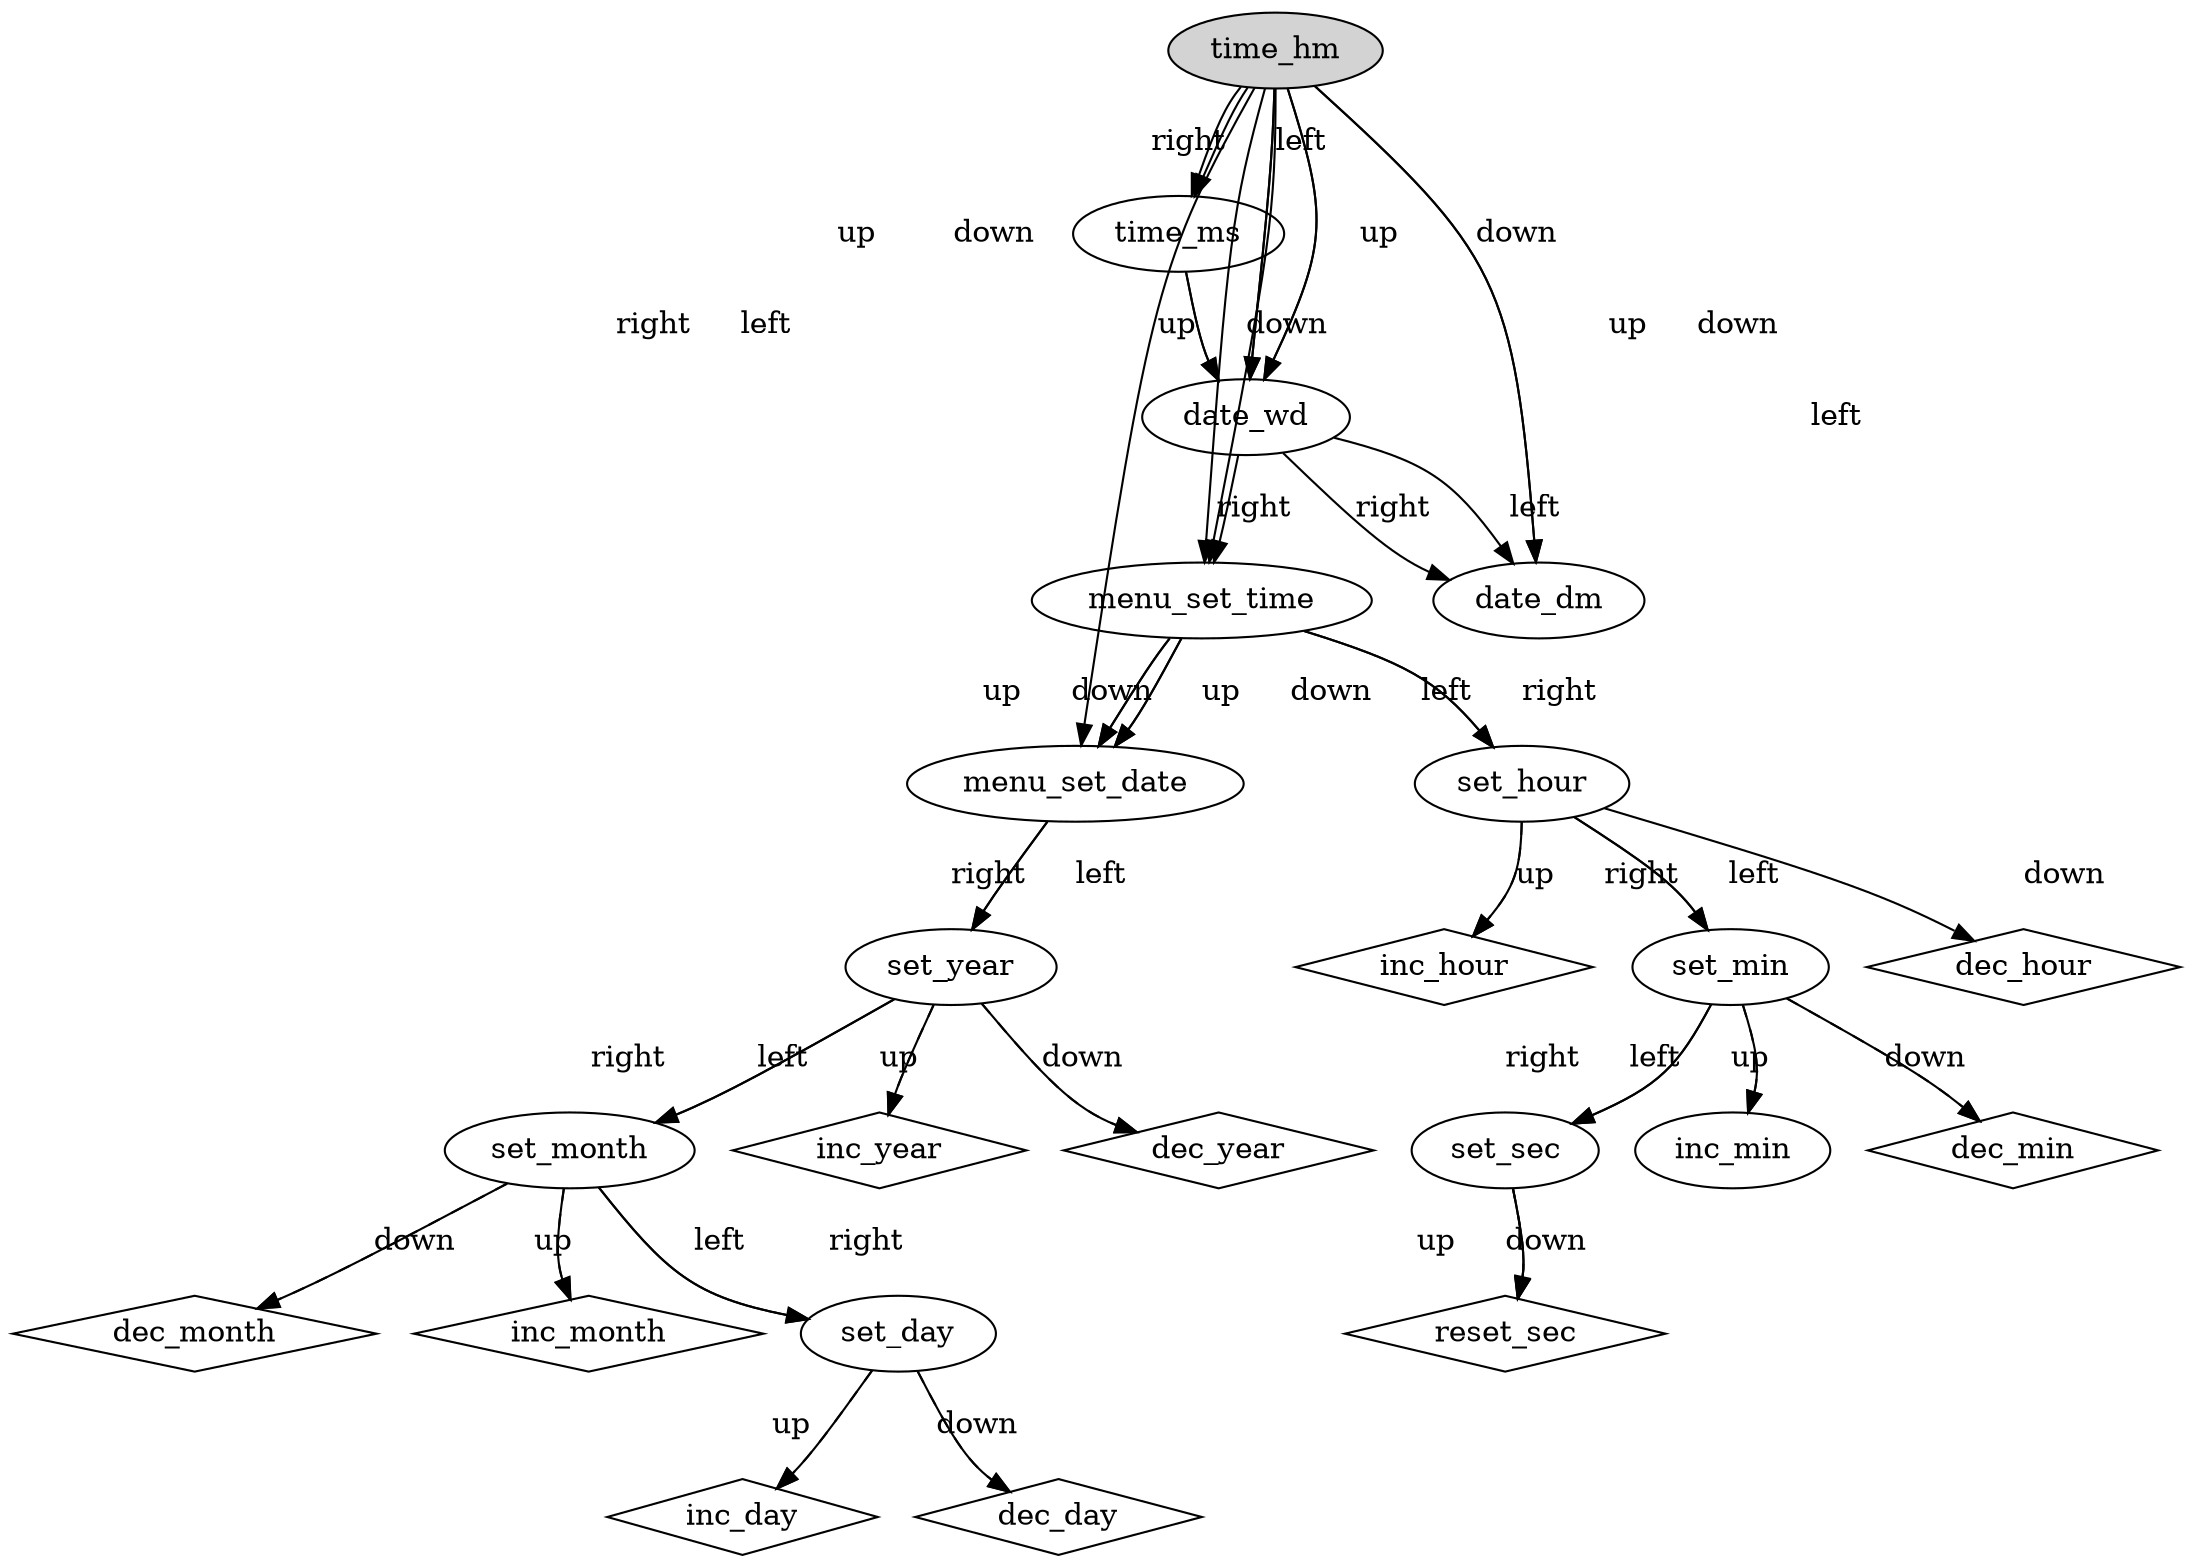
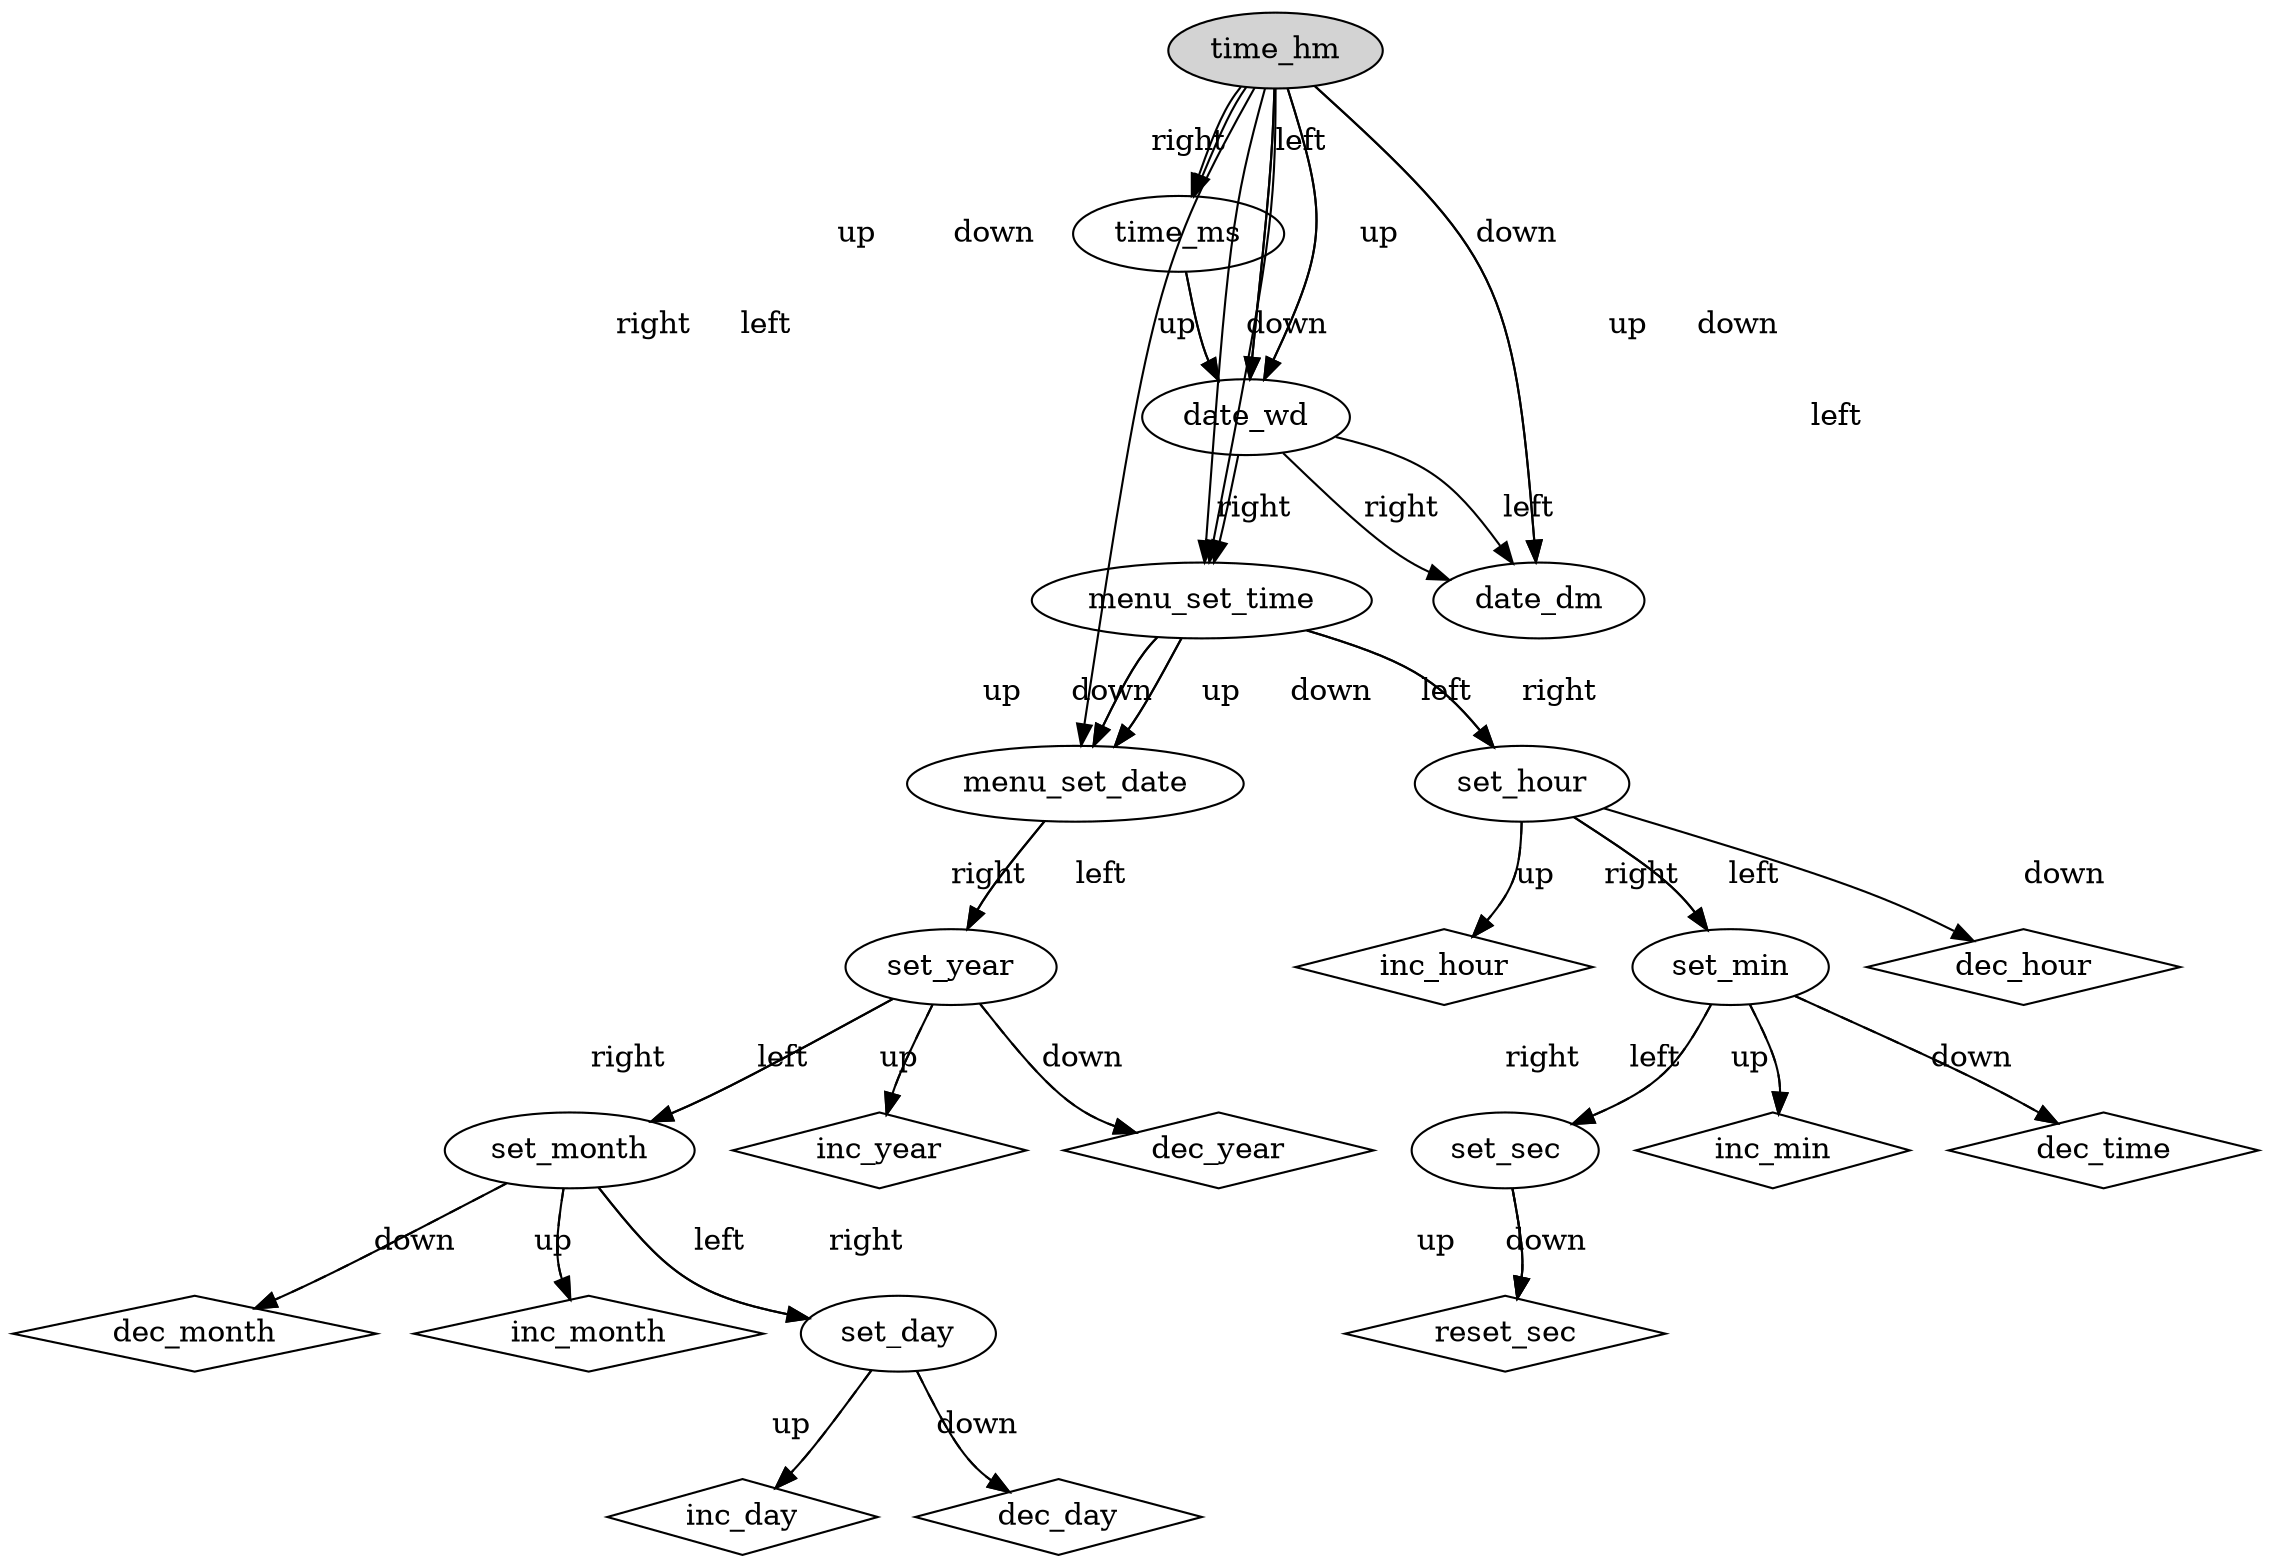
edge "set_sec" -> "set_min": style solid -> dashed
node "inc_min": shape ellipse -> diamond
node "dec_min": label "dec_min" -> "dec_time"
